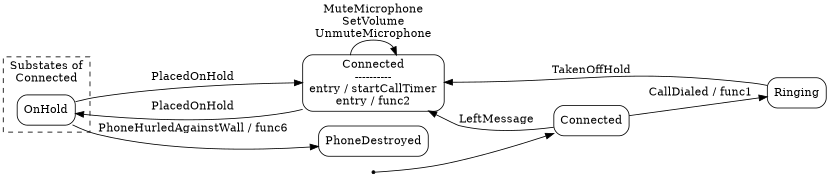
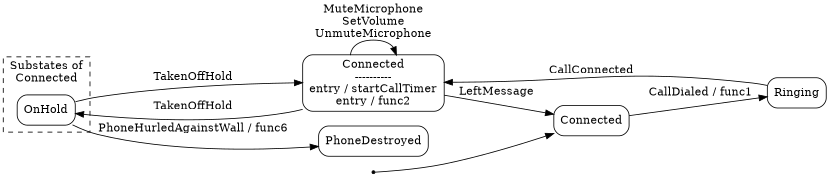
edge "Ringing" -> "Connected ---------- entry / startCallTimer entry / func2": label "TakenOffHold" -> "CallConnected"
edge "OnHold" -> "Connected ---------- entry / startCallTimer entry / func2": label "PlacedOnHold" -> "TakenOffHold"
edge "Connected ---------- entry / startCallTimer entry / func2" -> "OnHold": label "PlacedOnHold" -> "TakenOffHold"
edge "Connected" -> "Connected ---------- entry / startCallTimer entry / func2": reversed
